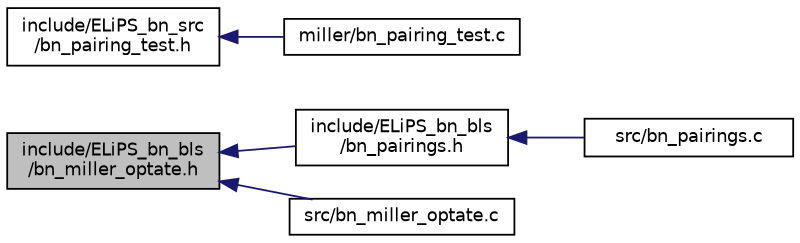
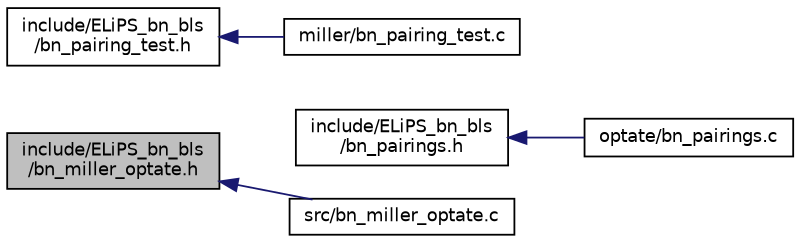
node "include/ELiPS_bn_src /bn_pairing_test.h": label "include/ELiPS_bn_src /bn_pairing_test.h" -> "include/ELiPS_bn_bls /bn_pairing_test.h"
node "src/bn_pairings.c": label "src/bn_pairings.c" -> "optate/bn_pairings.c"
edge "include/ELiPS_bn_bls /bn_pairings.h" -> "include/ELiPS_bn_bls /bn_miller_optate.h": removed
